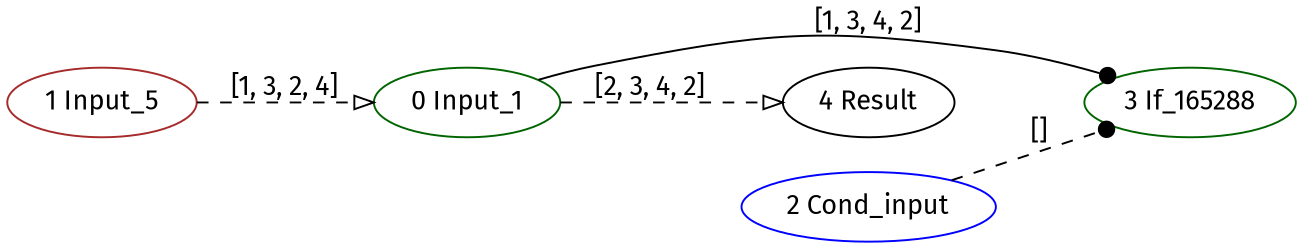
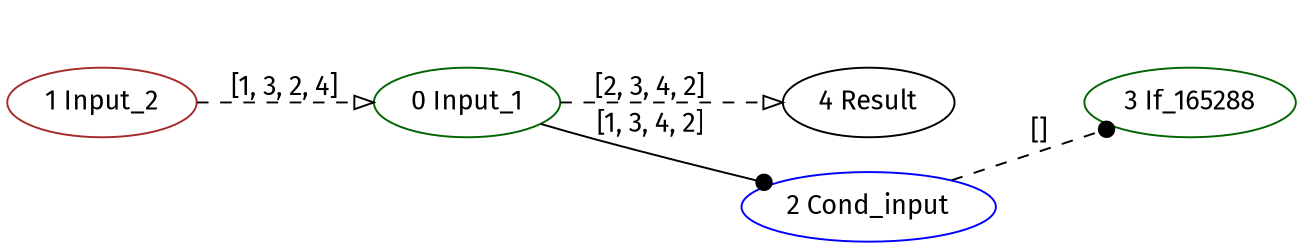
edge "0 Input_1" -> "3 If_165288": now "0 Input_1" -> "2 Cond_input"
node "1 Input_5": label "1 Input_5" -> "1 Input_2"
